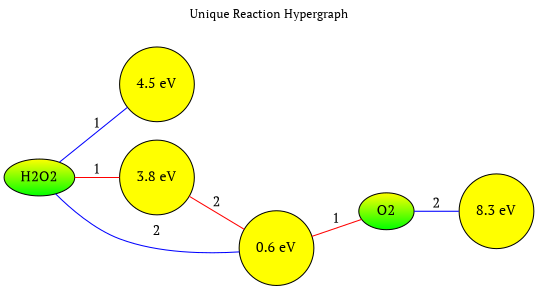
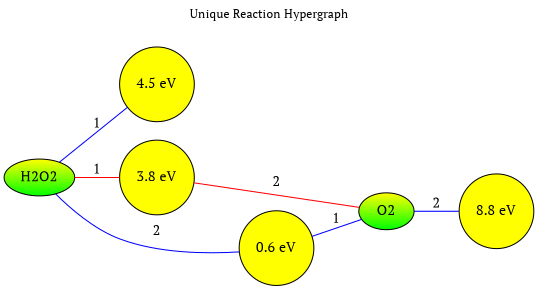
node "8.3 eV": label "8.3 eV" -> "8.8 eV"
edge "3.8 eV" -- "0.6 eV": now "3.8 eV" -- "O2"
edge "O2" -- "0.6 eV": color red -> blue
